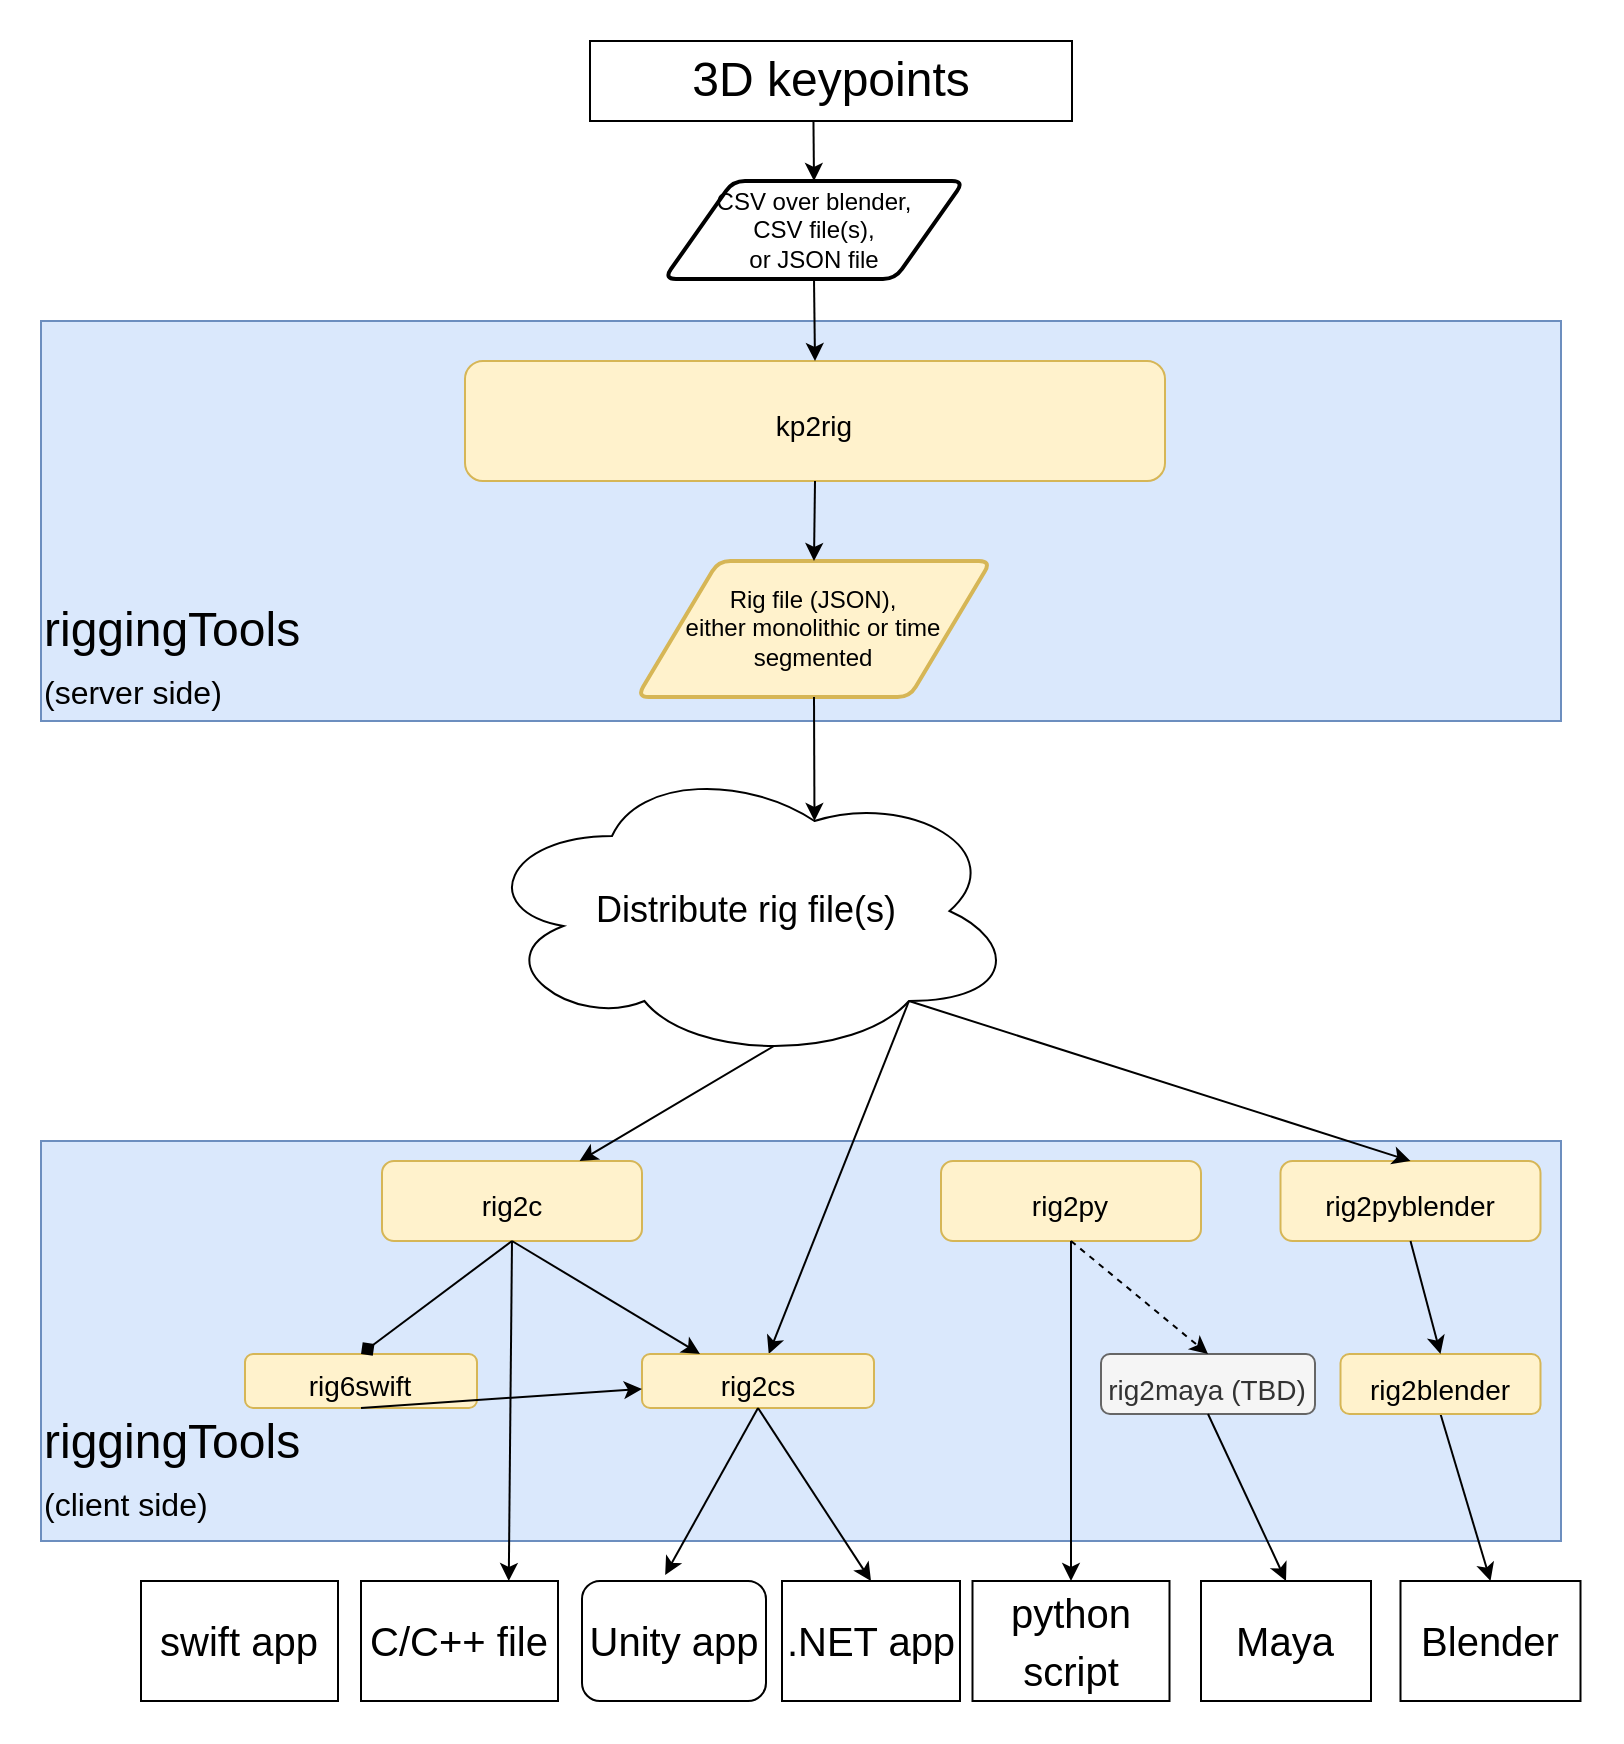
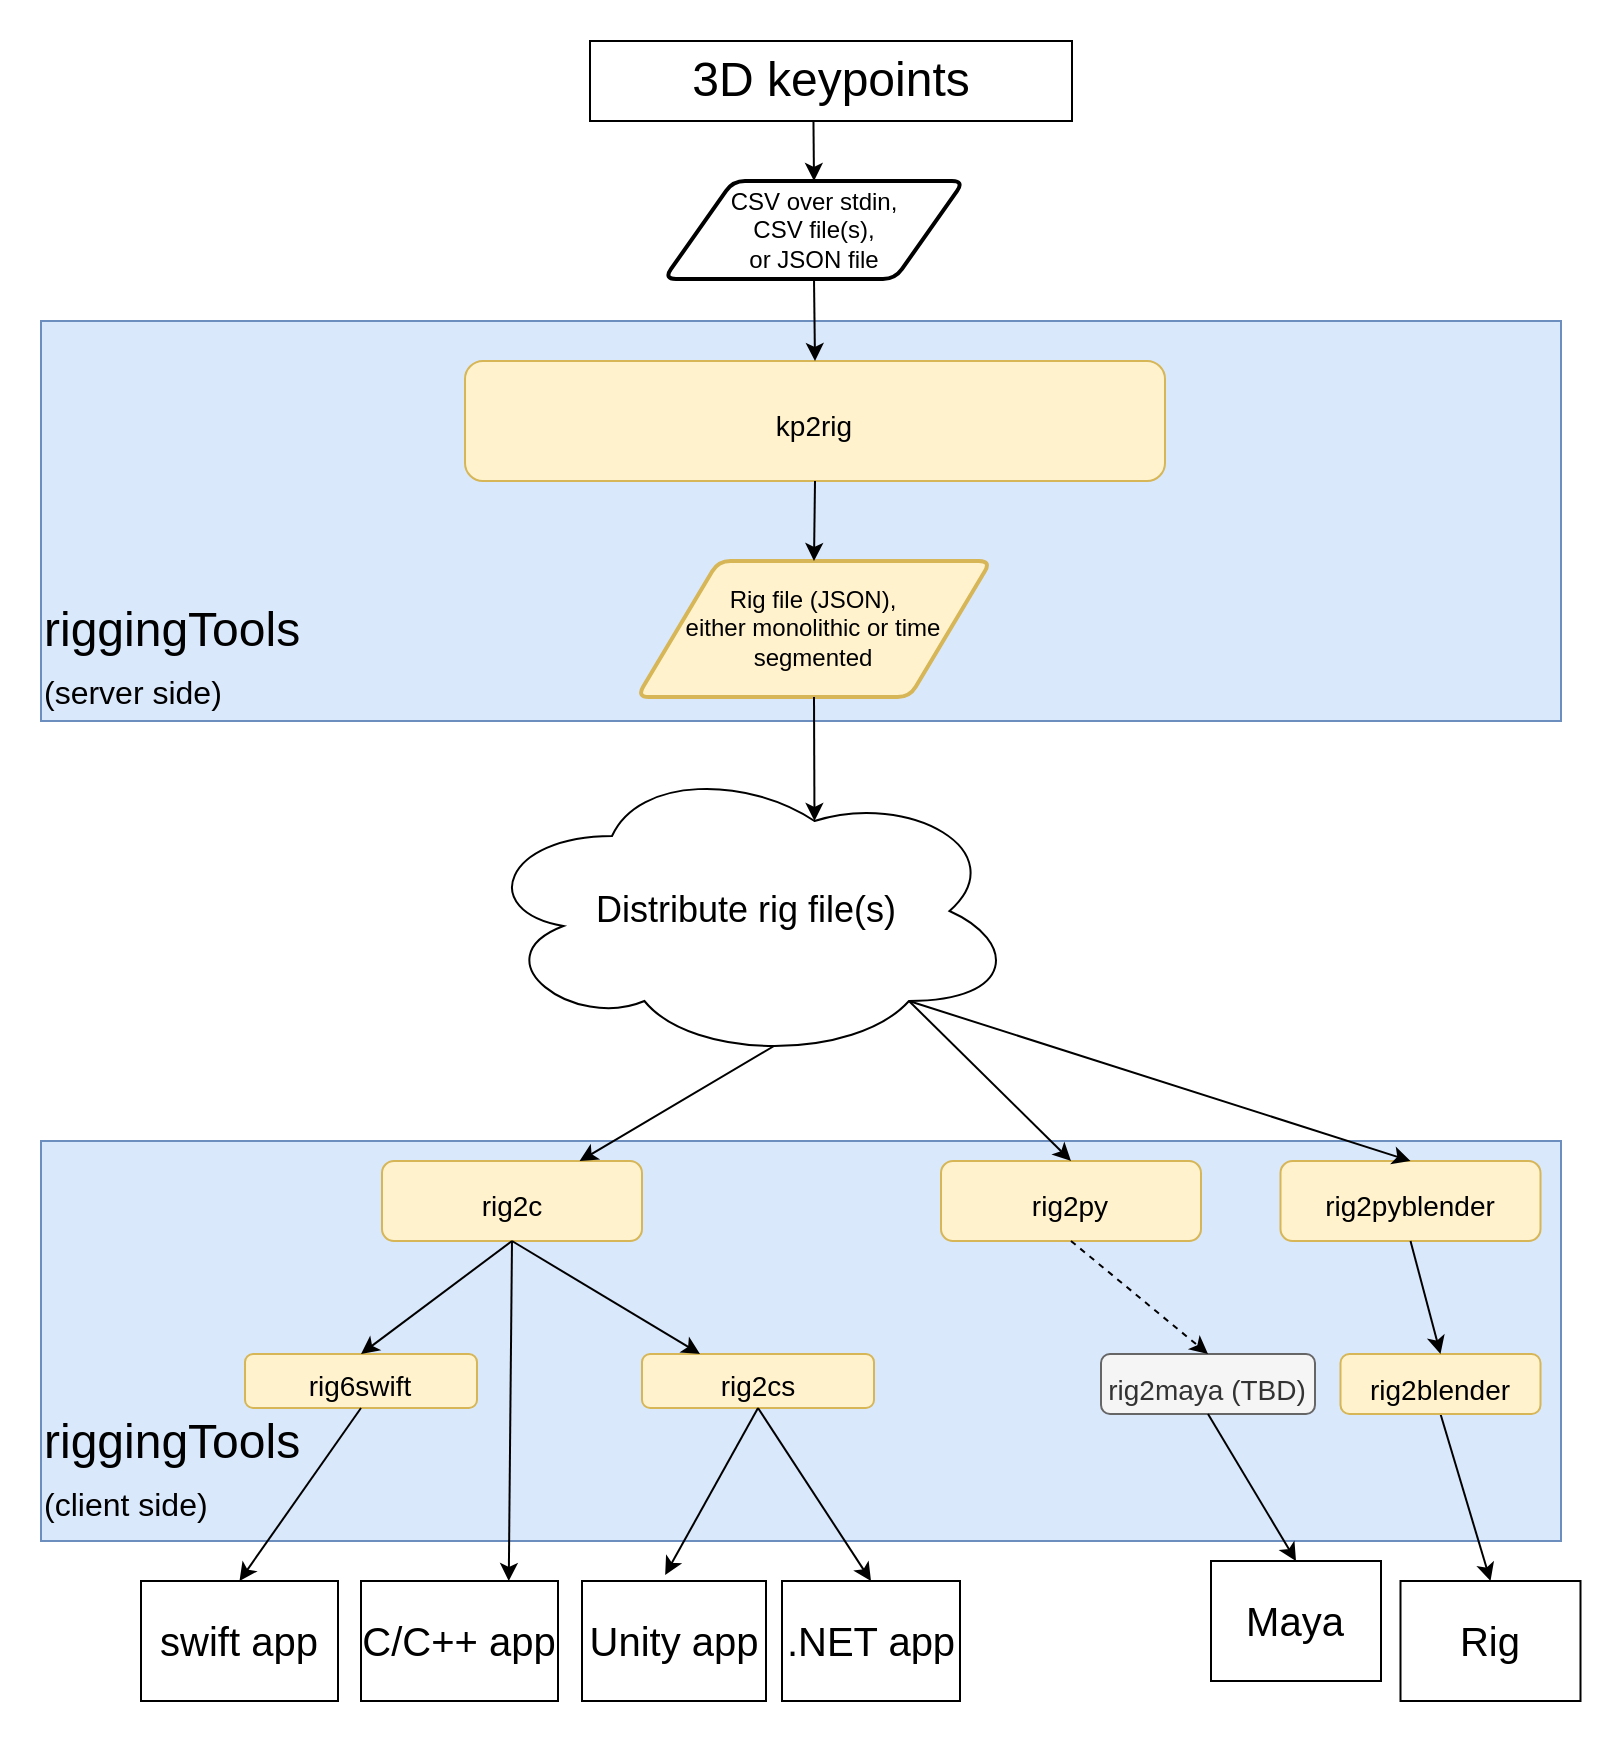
node "CSV over blender, CSV file(s), or JSON file": label "CSV over blender, CSV file(s), or JSON file" -> "CSV over stdin, CSV file(s), or JSON file"
edge "Distribute rig file(s)" -> "rig2cs": now "Distribute rig file(s)" -> "rig2py"
edge "rig2c" -> "rig6swift": arrowhead diamond -> classic
edge "rig6swift" -> "rig2cs": now "rig6swift" -> "swift app"
edge "rig2py" -> "python script": removed
node "C/C++ file": label "C/C++ file" -> "C/C++ app"
node "Unity app": shape rounded rectangle -> rectangle
node "python script": removed
node "Maya": moved (1286, 1641) -> (1296, 1621)
node "Blender": label "Blender" -> "Rig"
